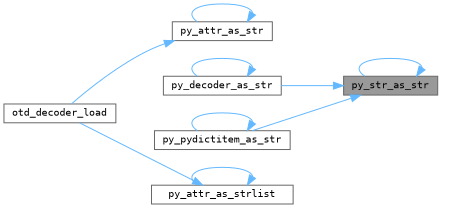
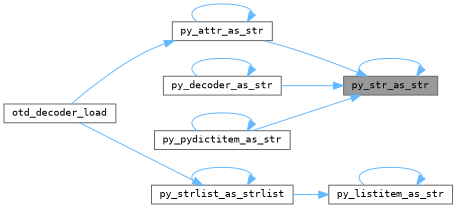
edge "py_attr_as_str" -> "py_str_as_str": added
node "py_attr_as_strlist": label "py_attr_as_strlist" -> "py_strlist_as_strlist"
node "py_listitem_as_str": added
